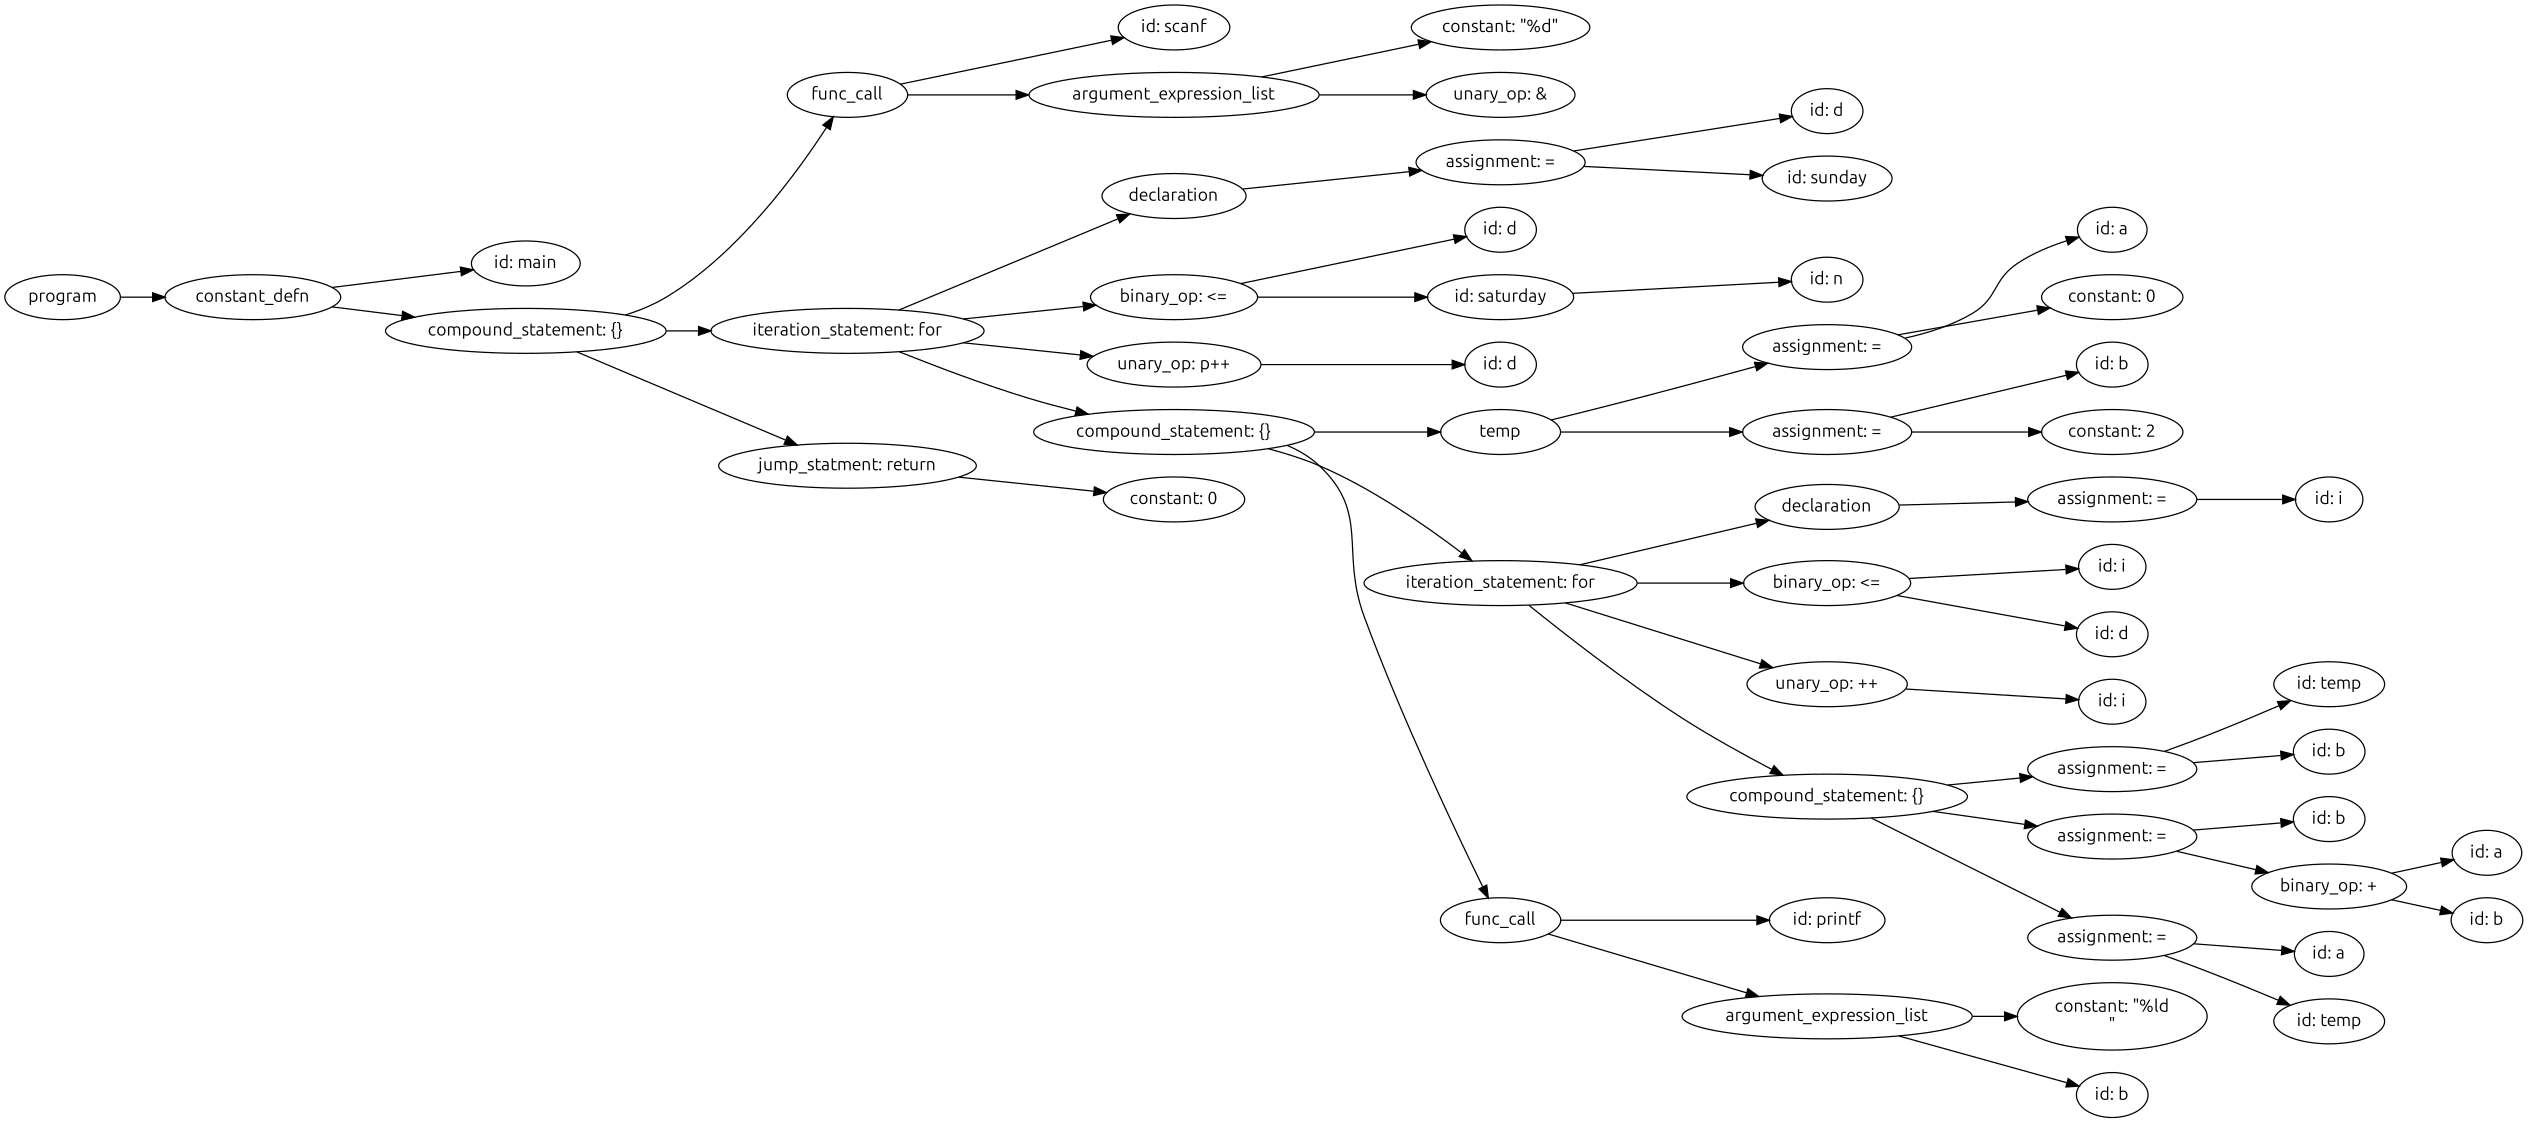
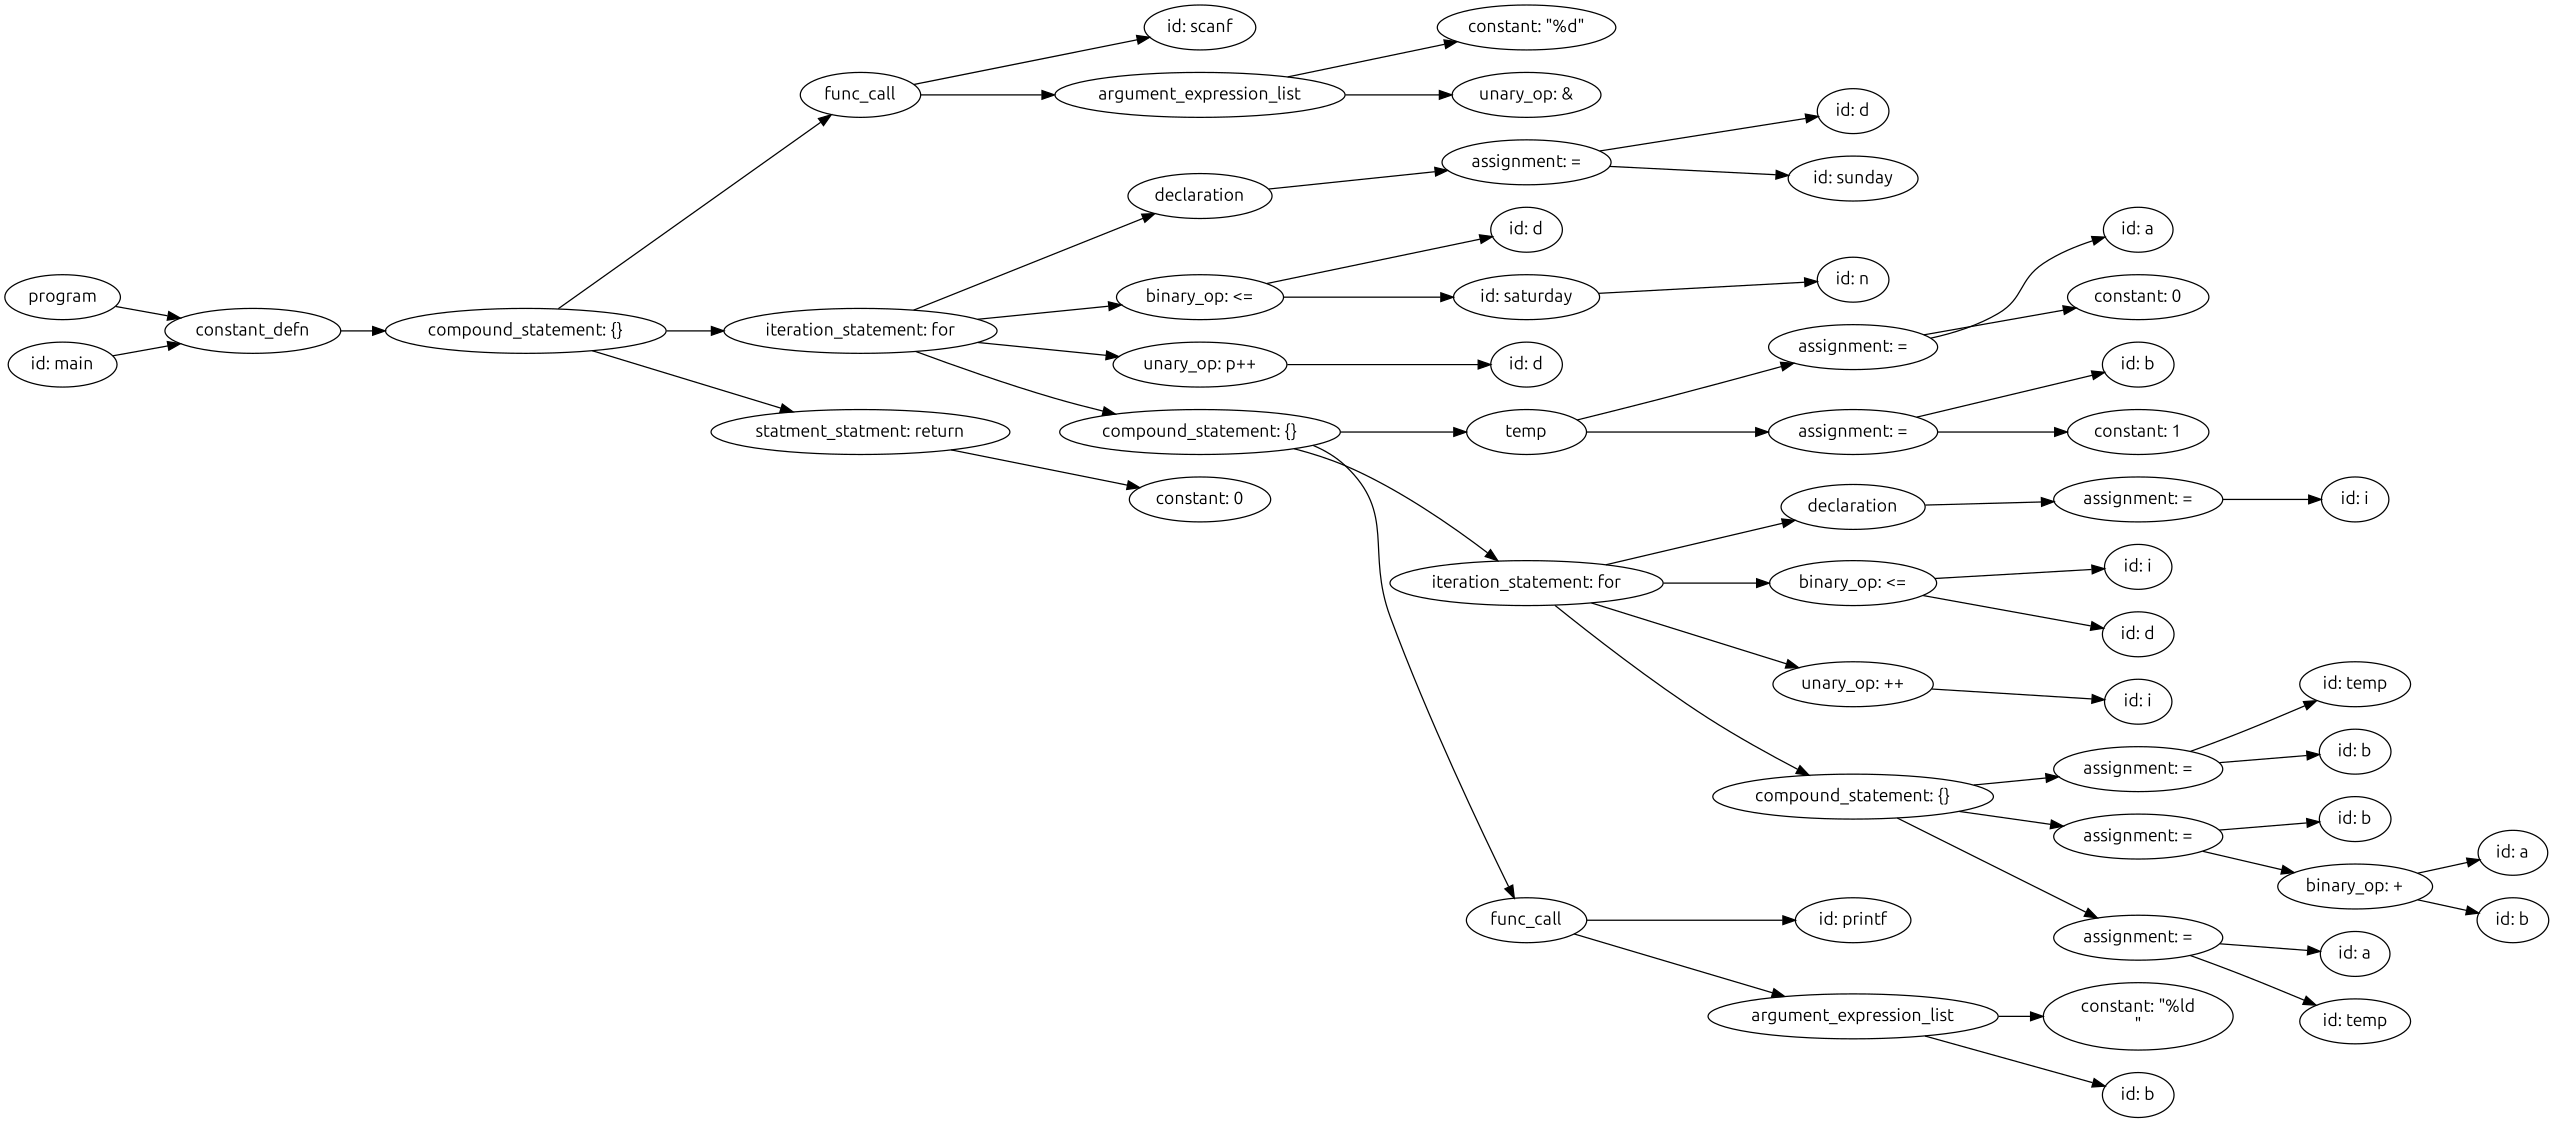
edge "constant_defn" -> "id: main": reversed
node "constant: 2": label "constant: 2" -> "constant: 1"
node "jump_statment: return": label "jump_statment: return" -> "statment_statment: return"
